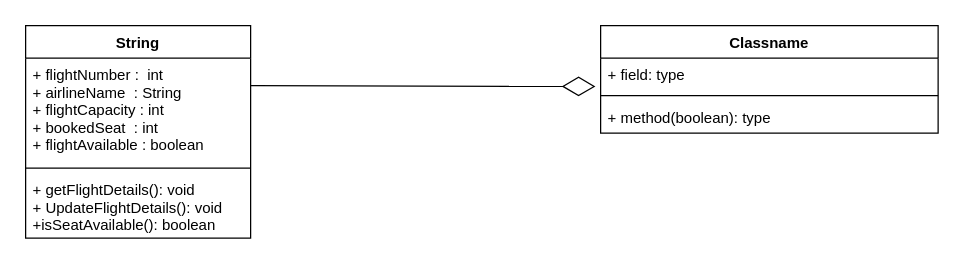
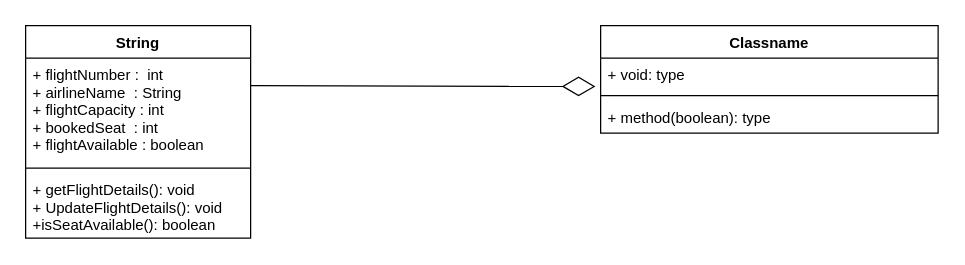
node "+ field: type": label "+ field: type" -> "+ void: type"
